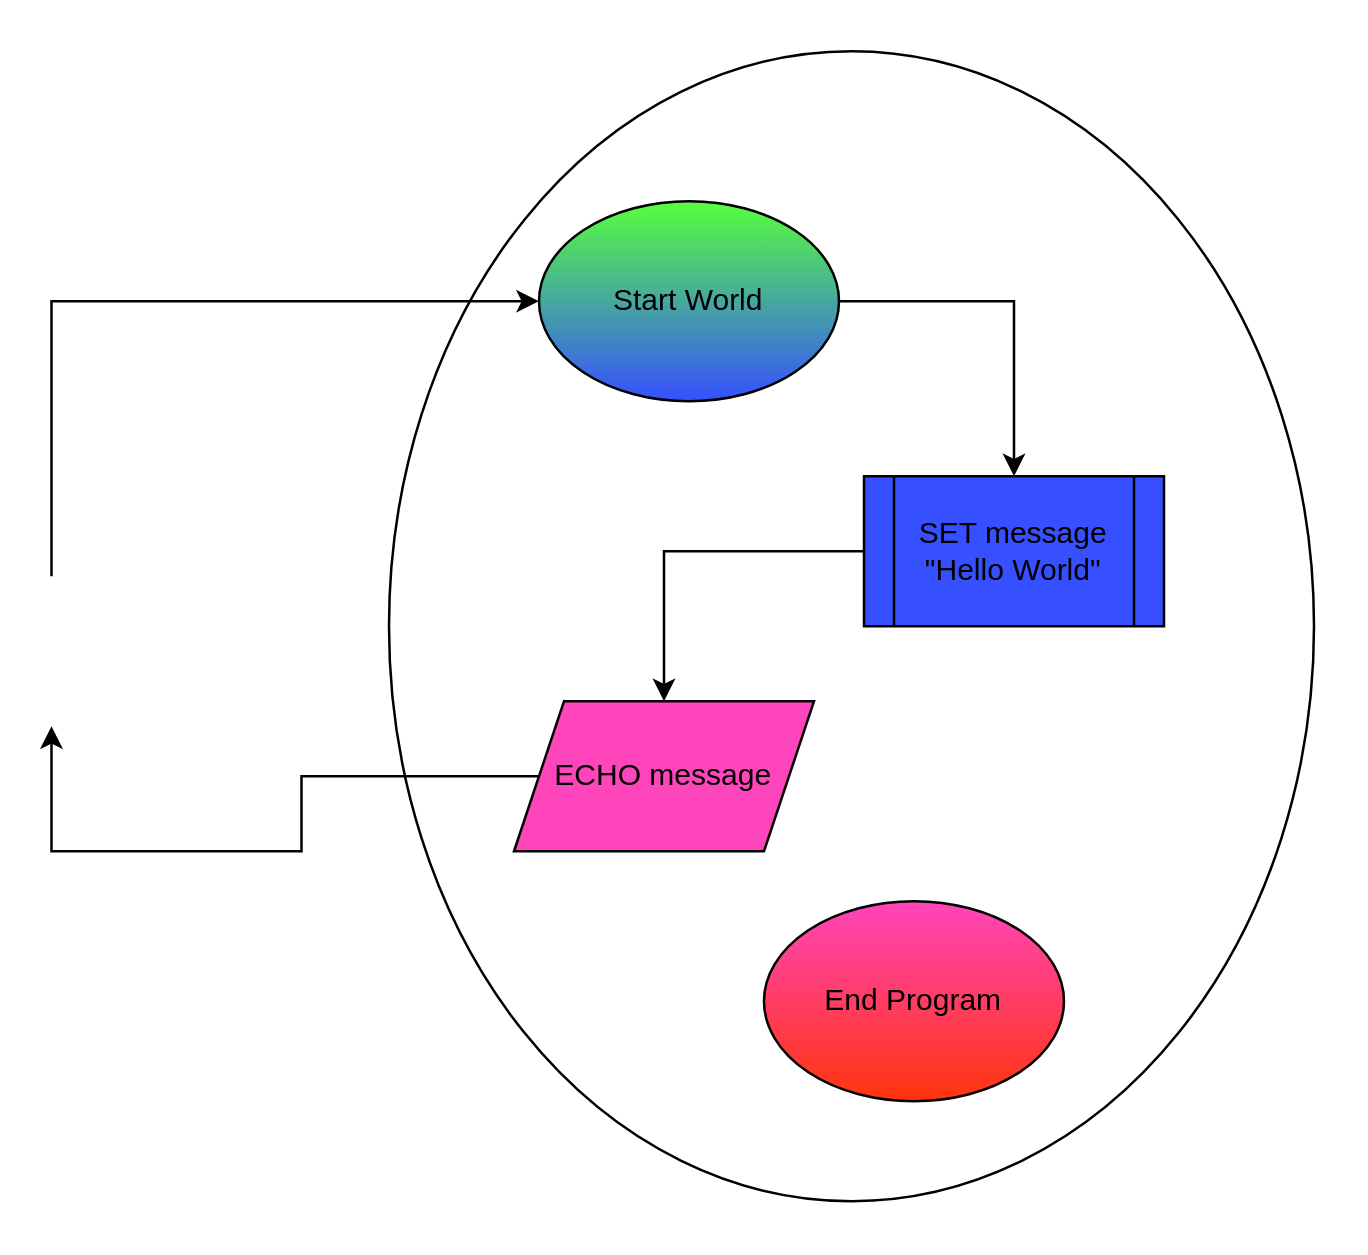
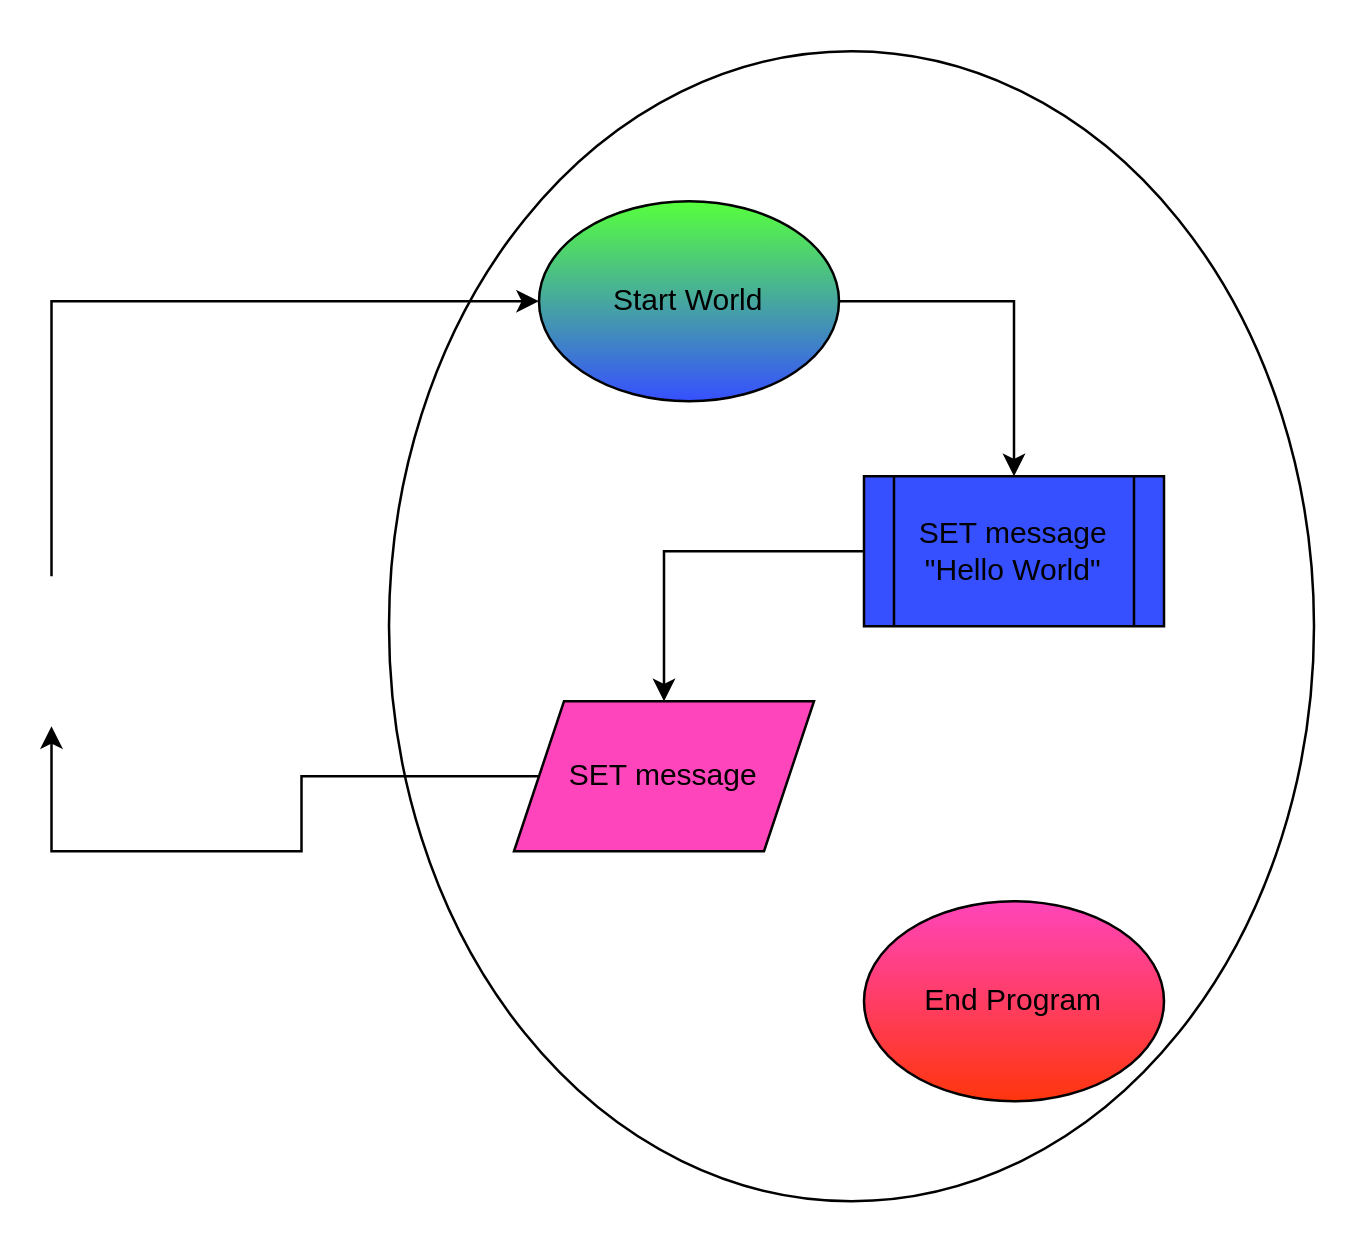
node "ECHO message": label "ECHO message" -> "SET message"
node "End Program": moved (914, 1001) -> (1014, 1001)
